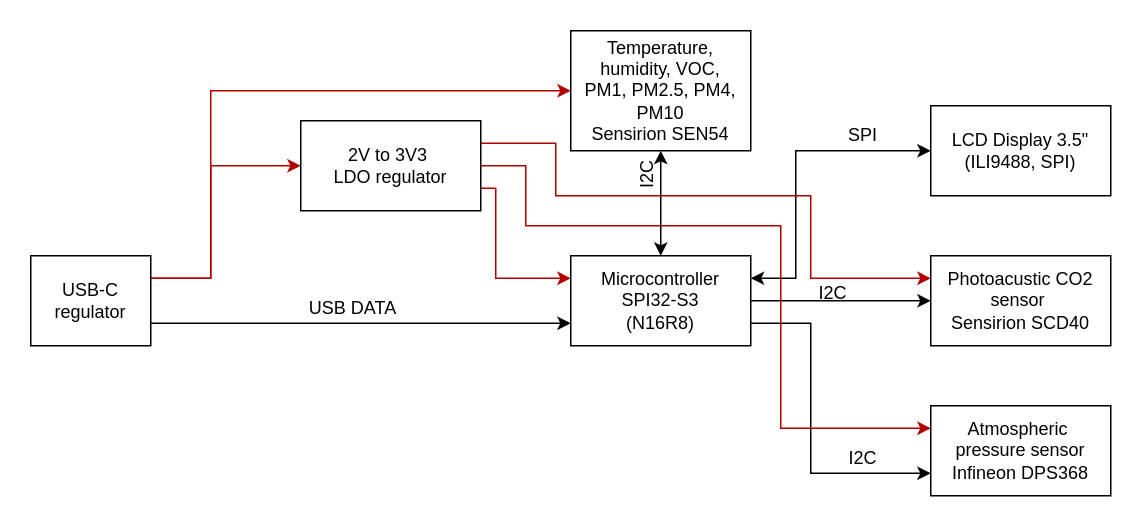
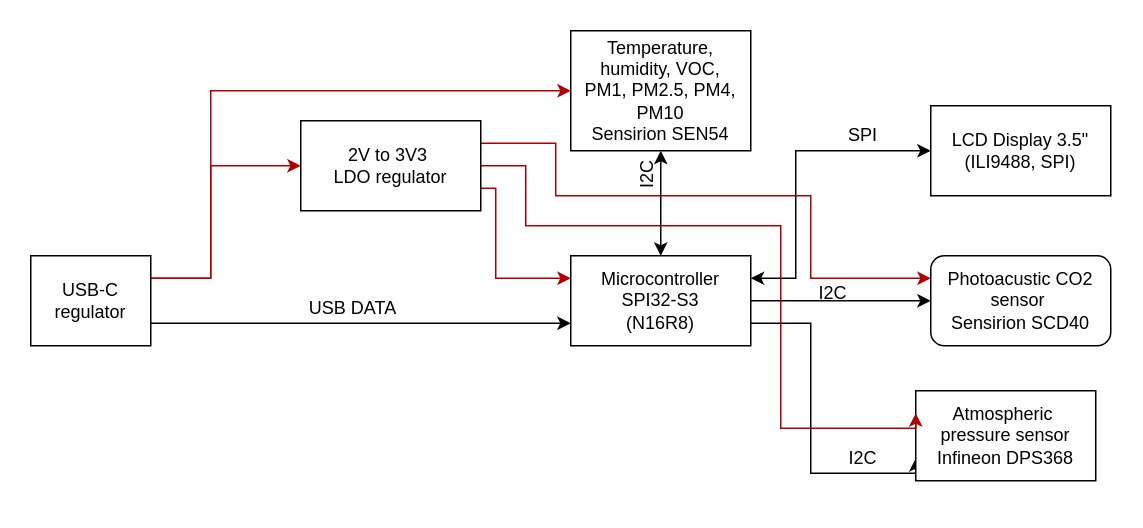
node "Photoacustic CO2 sensor Sensirion SCD40": shape rectangle -> rounded rectangle
node "Atmospheric pressure sensor Infineon DPS368": moved (1021, 451) -> (1006, 436)
